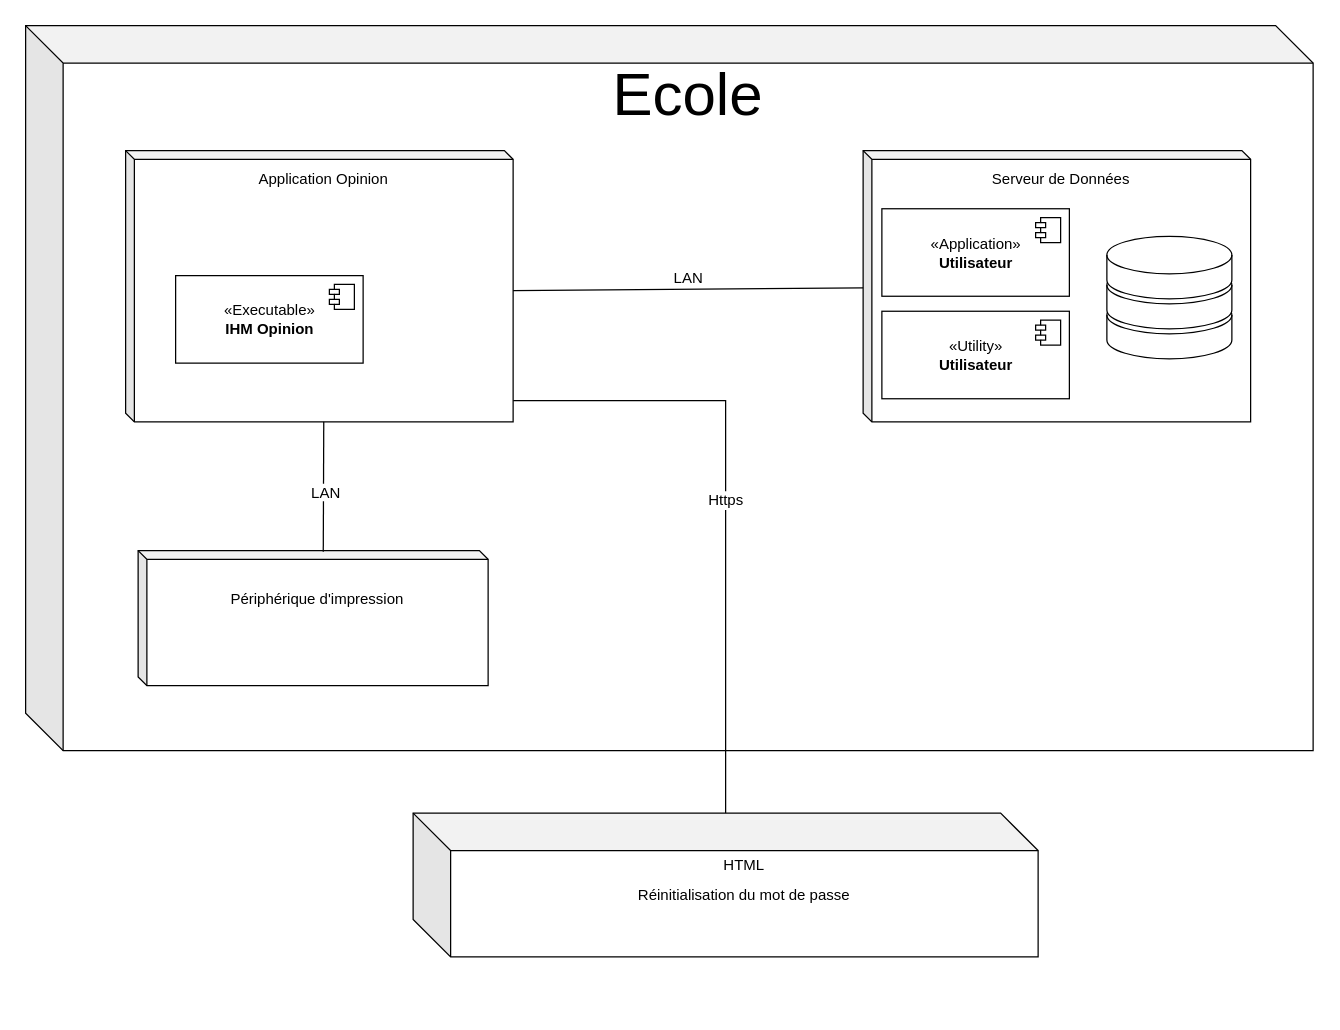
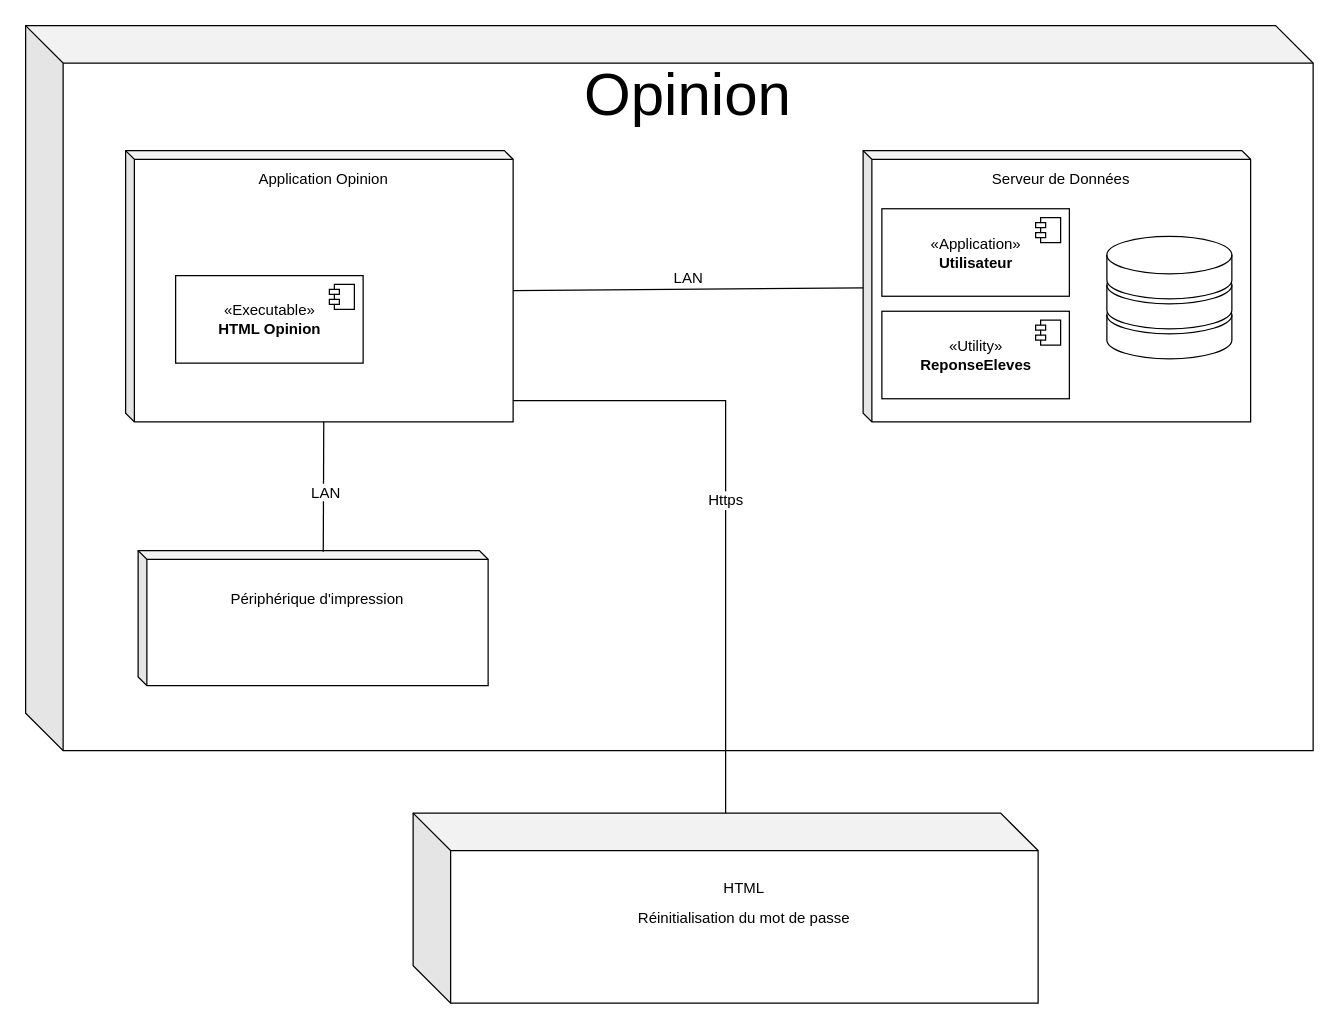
node "Ecole": label "Ecole" -> "Opinion"
node "«Executable» IHM Opinion": label "«Executable» IHM Opinion" -> "«Executable» HTML Opinion"
node "«Utility» Utilisateur": label "«Utility» Utilisateur" -> "«Utility» ReponseEleves"
node "HTML Réinitialisation du mot de passe": size 625x144 -> 625x190
